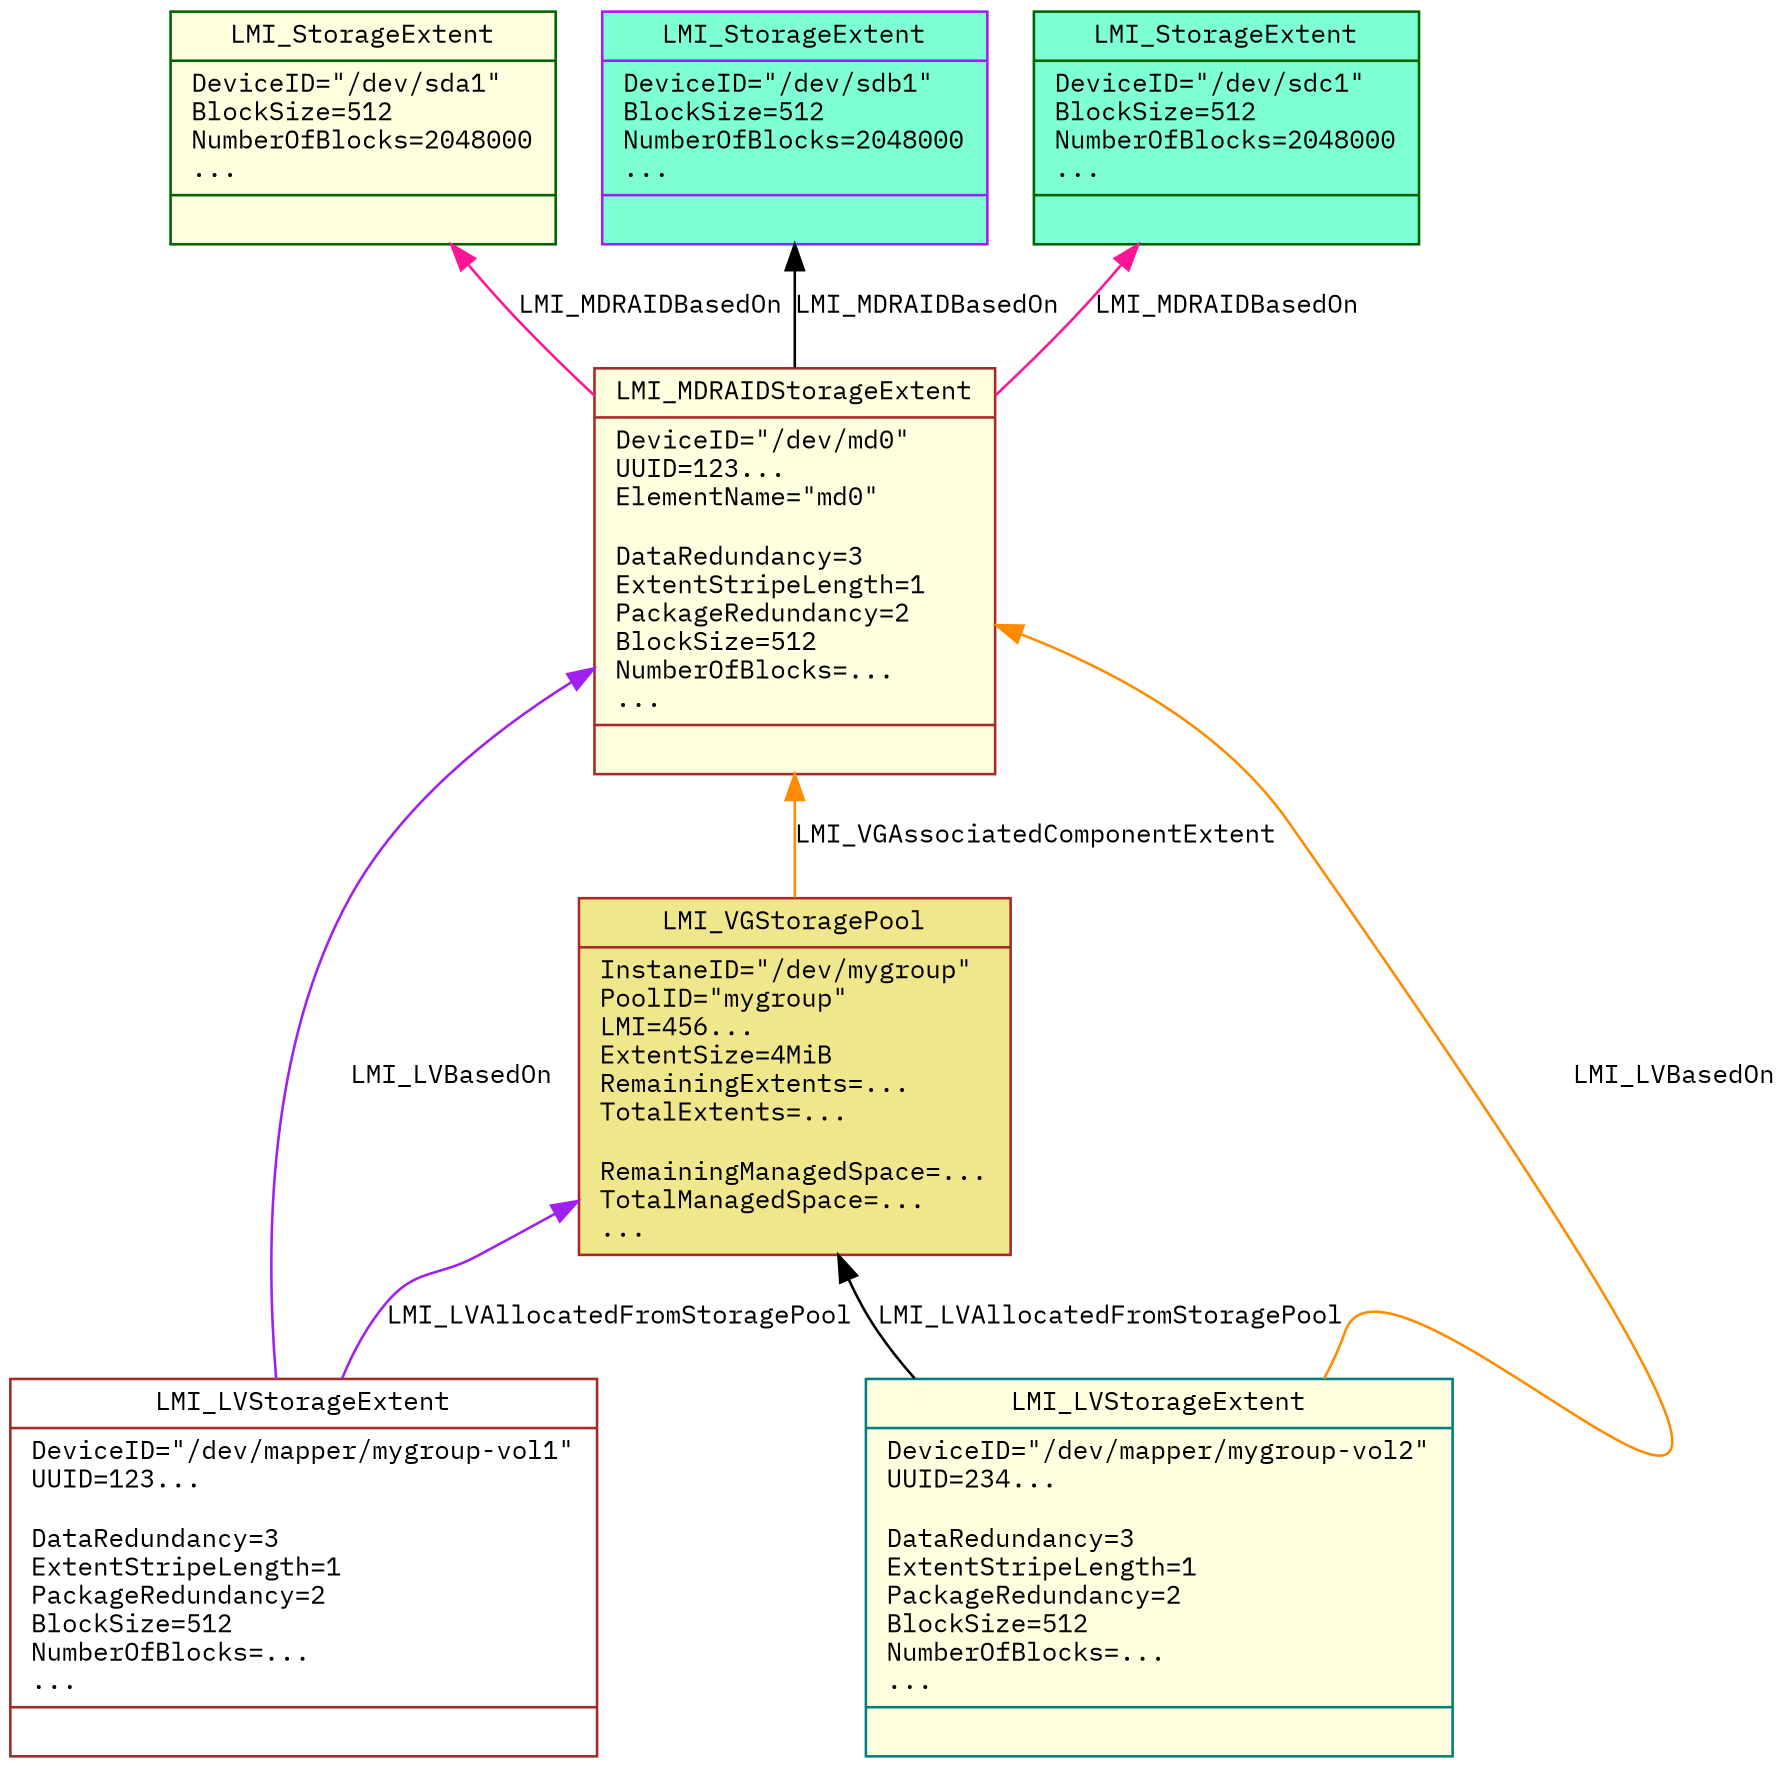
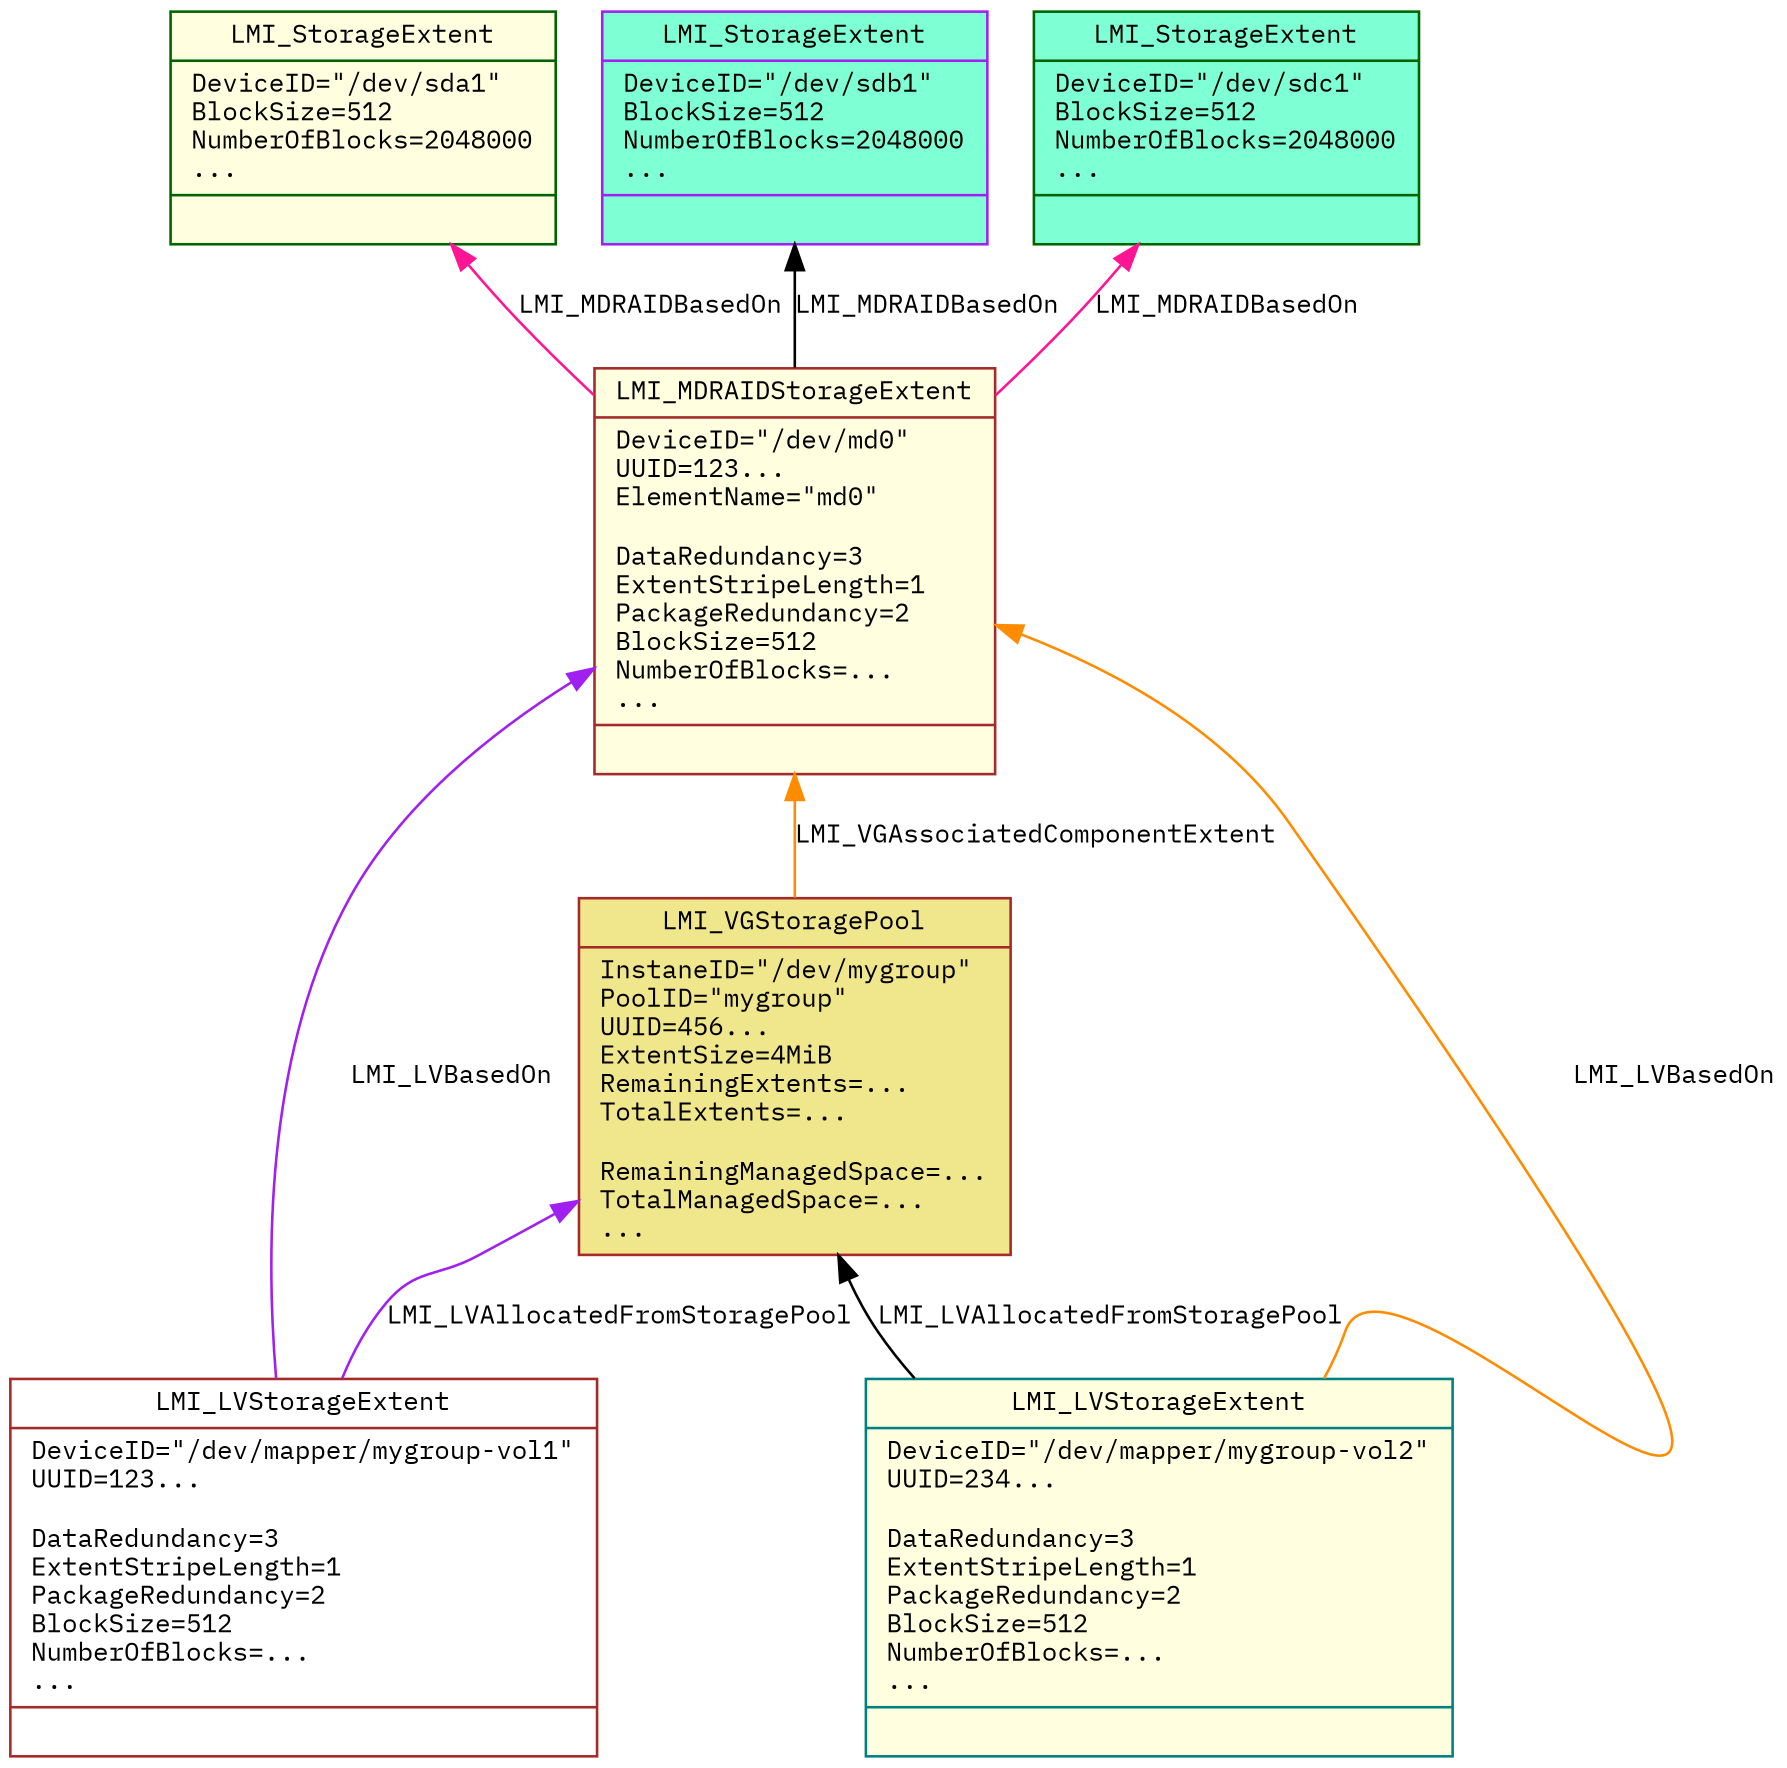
node "LMI_VGStoragePool": text "LMI=456..." -> "UUID=456..."
